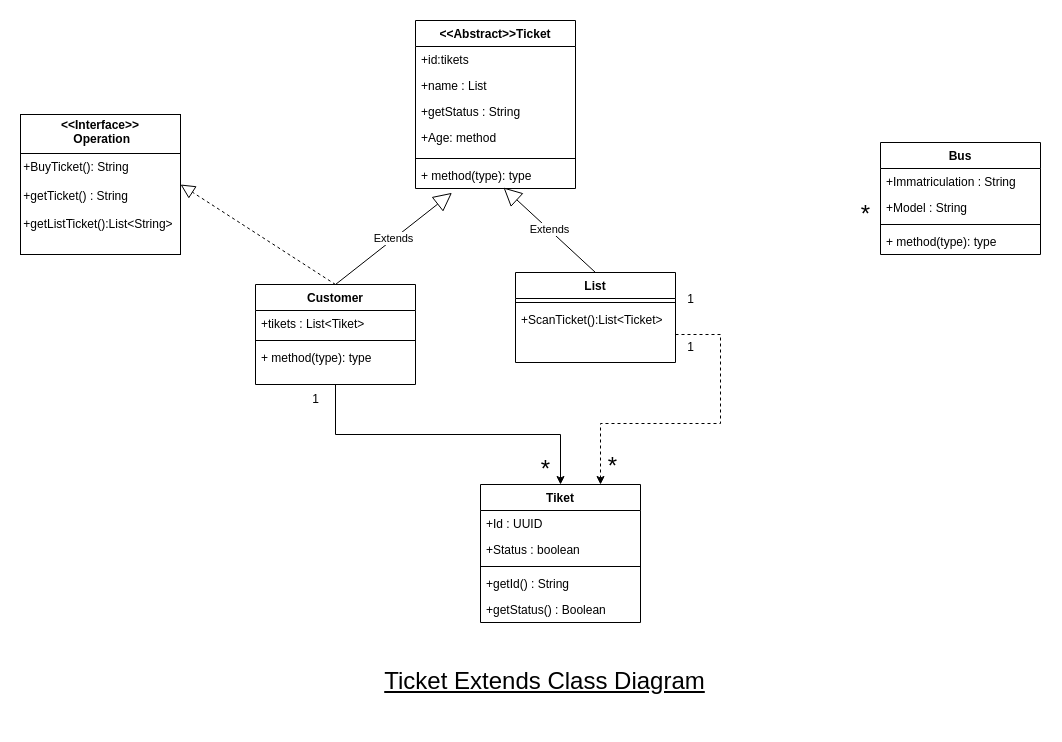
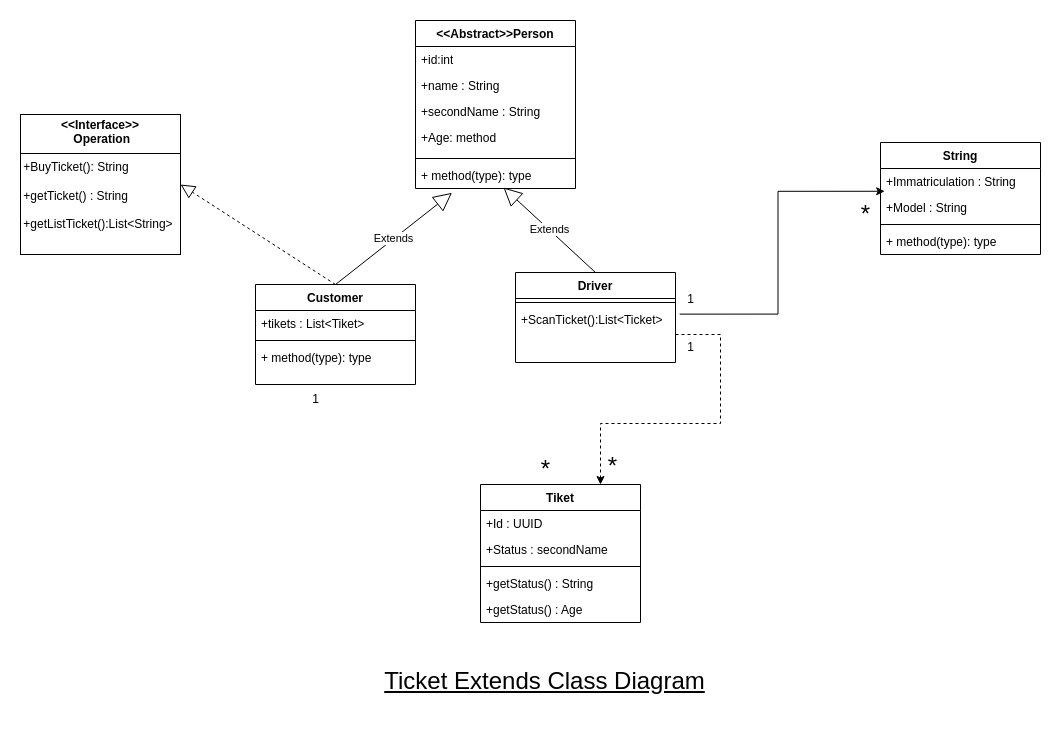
node "<<Abstract>>Ticket": label "<<Abstract>>Ticket" -> "<<Abstract>>Person"
node "+id:tikets": label "+id:tikets" -> "+id:int"
node "+name : List": label "+name : List" -> "+name : String"
node "+getStatus : String": label "+getStatus : String" -> "+secondName : String"
node "Bus": label "Bus" -> "String"
edge "+ScanTicket():List<Ticket>" -> "+Model : String": added
node "List": label "List" -> "Driver"
edge "Customer" -> "Tiket": removed
node "+Status : boolean": label "+Status : boolean" -> "+Status : secondName"
node "+getId() : String": label "+getId() : String" -> "+getStatus() : String"
node "+getStatus() : Boolean": label "+getStatus() : Boolean" -> "+getStatus() : Age"
